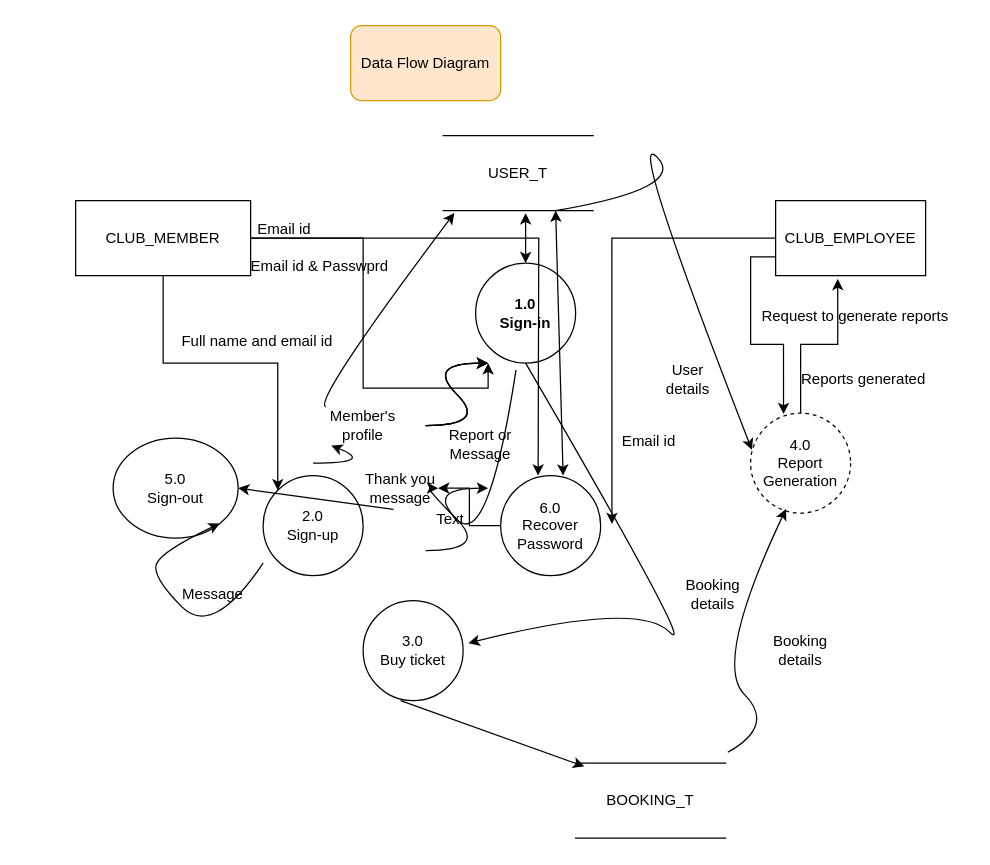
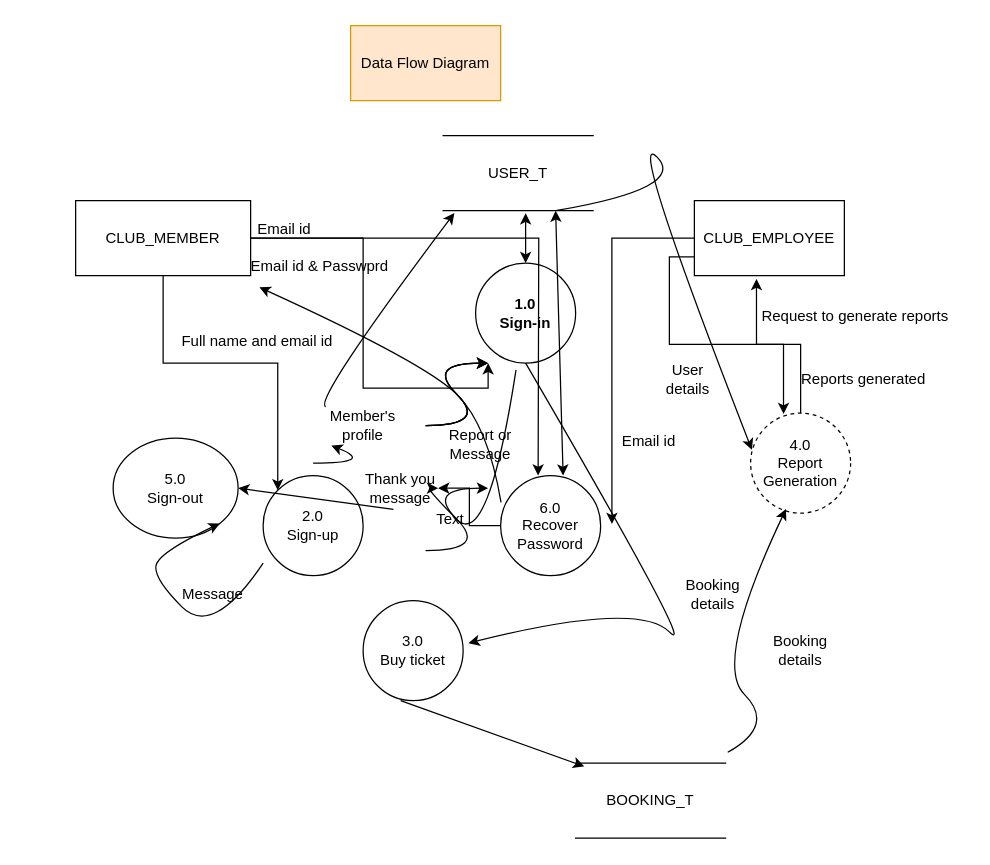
node "Data Flow Diagram": shape rounded rectangle -> rectangle
node "CLUB_EMPLOYEE": moved (851, 238) -> (769, 238)
edge "6.0 Recover Password" -> "Email id & Passwprd": added
